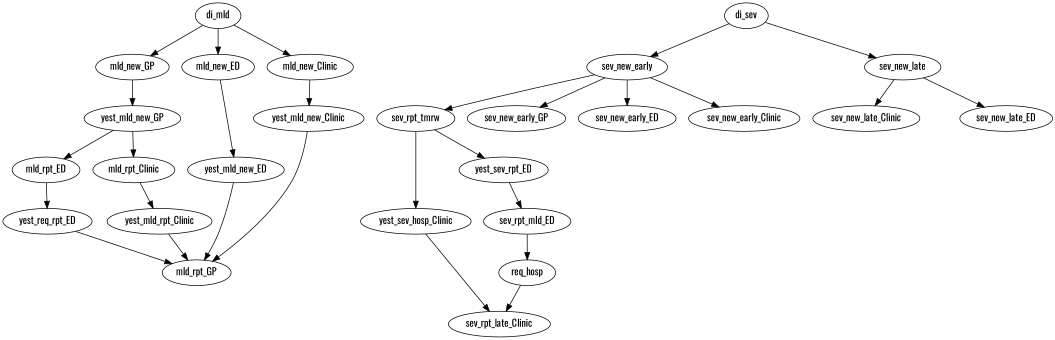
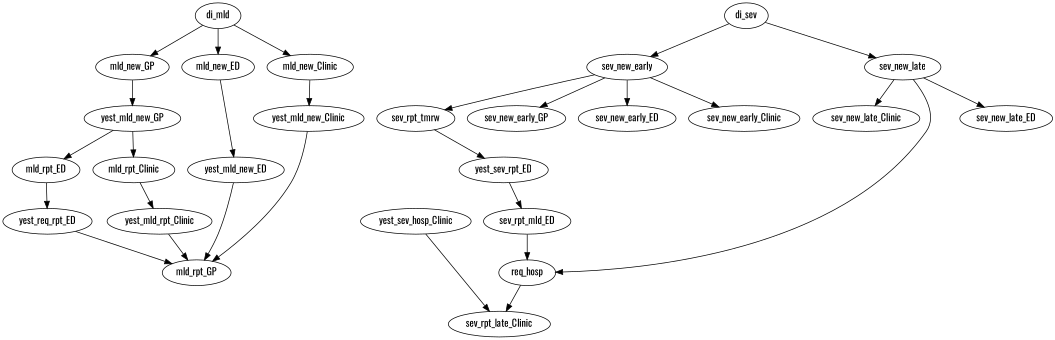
edge "sev_rpt_tmrw" -> "yest_sev_hosp_Clinic": removed
edge "sev_new_late" -> "req_hosp": added
